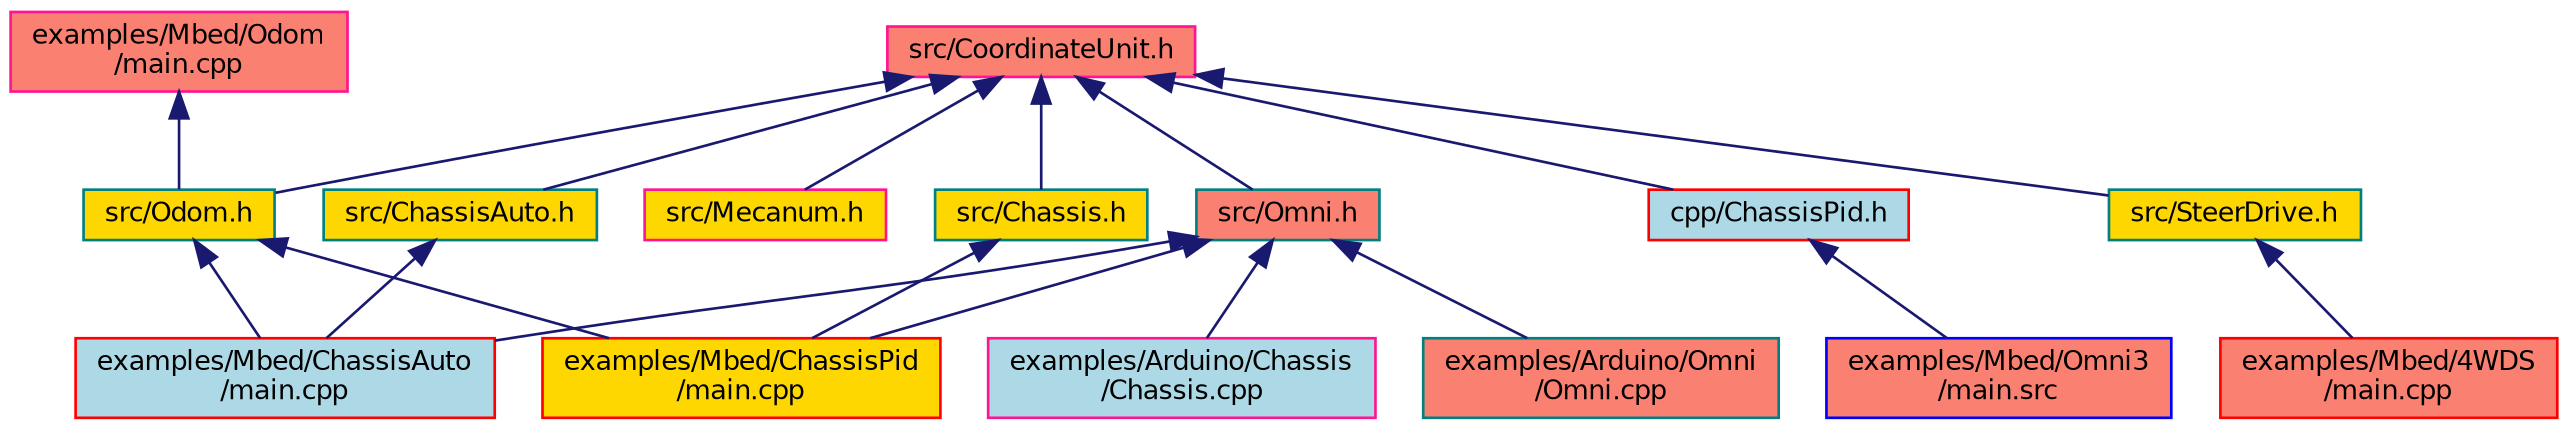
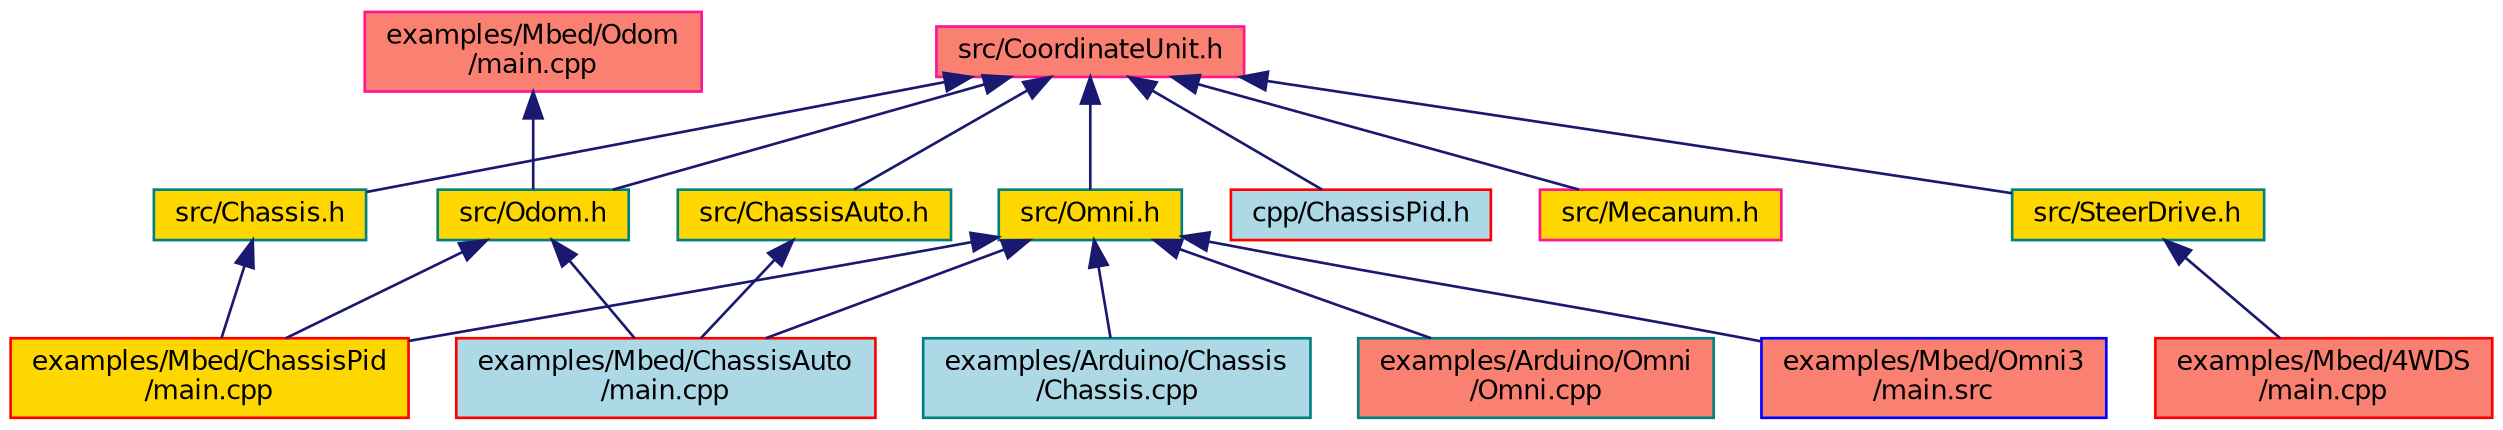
node "src/Omni.h": fillcolor salmon -> gold
edge "examples/Mbed/Omni3 /main.src" -> "cpp/ChassisPid.h": now "examples/Mbed/Omni3 /main.src" -> "src/Omni.h"
node "examples/Arduino/Chassis /Chassis.cpp": color deeppink -> teal
